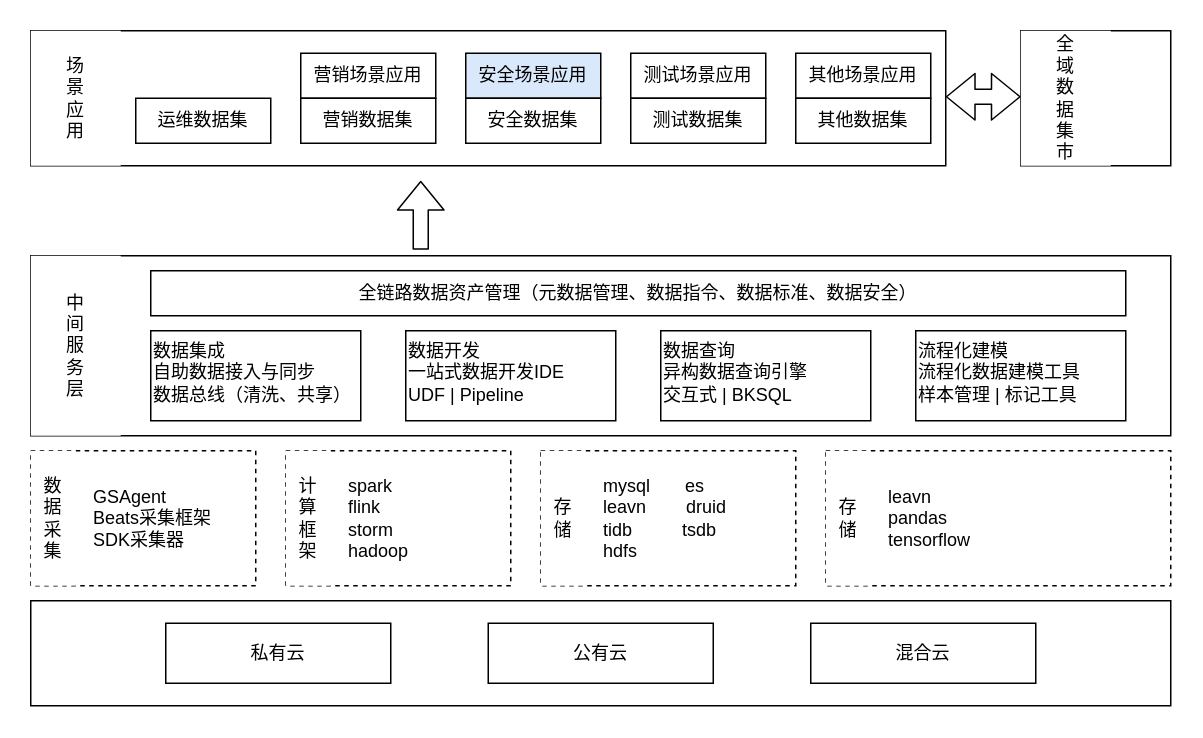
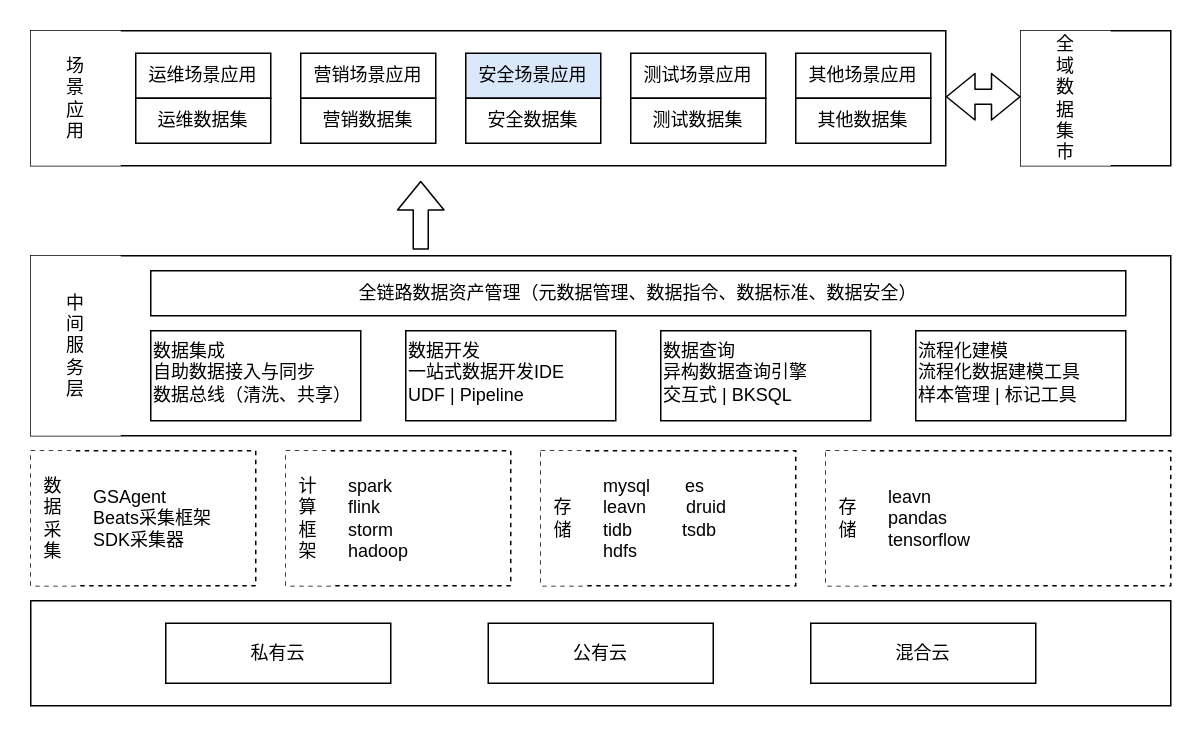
node "运维场景应用": added
